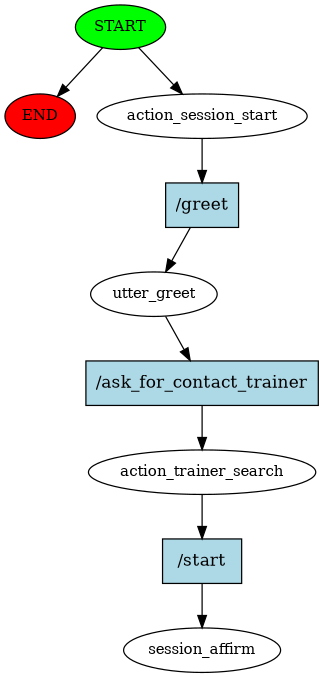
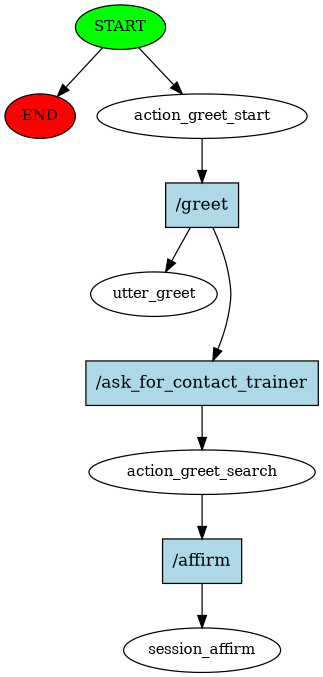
node "action_session_start": label "action_session_start" -> "action_greet_start"
edge "utter_greet" -> "/ask_for_contact_trainer": now "/greet" -> "/ask_for_contact_trainer"
node "action_trainer_search": label "action_trainer_search" -> "action_greet_search"
node "/start": label "/start" -> "/affirm"
